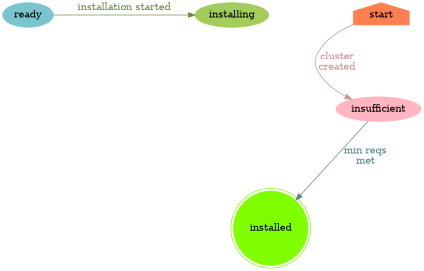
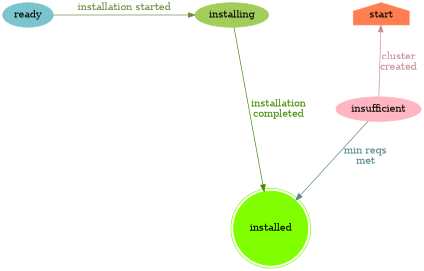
edge "start" -> "insufficient": reversed
edge "installing" -> "installed": added, label "installation completed"
